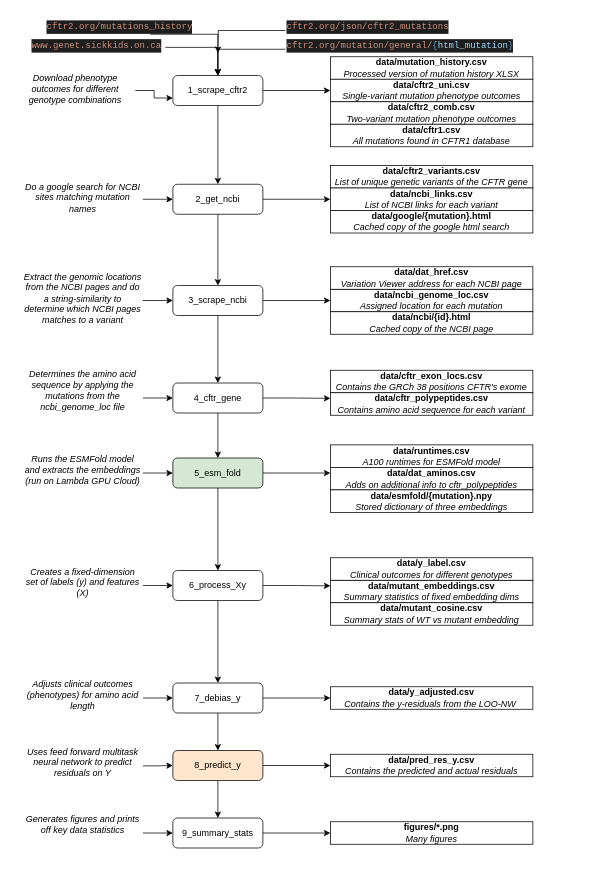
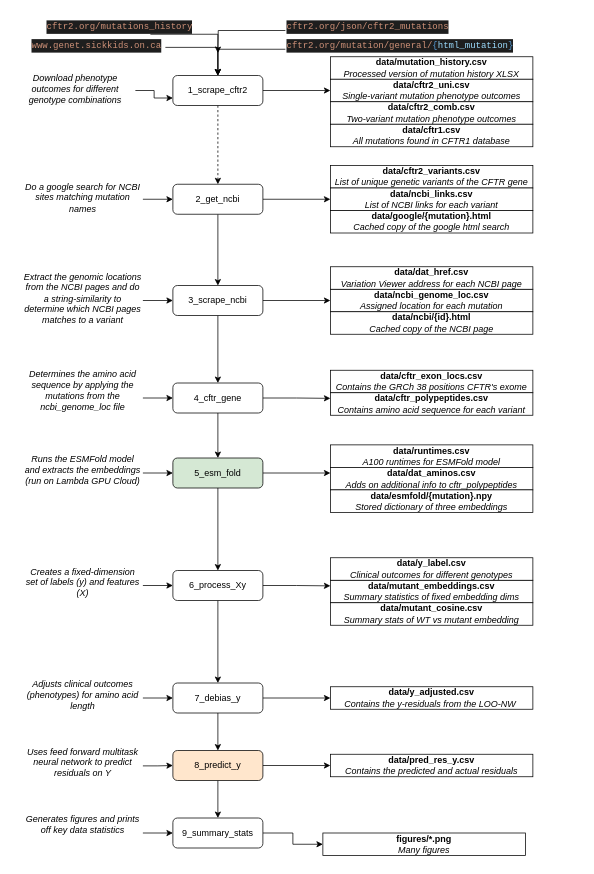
edge "1_scrape_cftr2" -> "2_get_ncbi": style solid -> dashed
node "figures/*.png Many figures": moved (432, 833) -> (424, 844)
